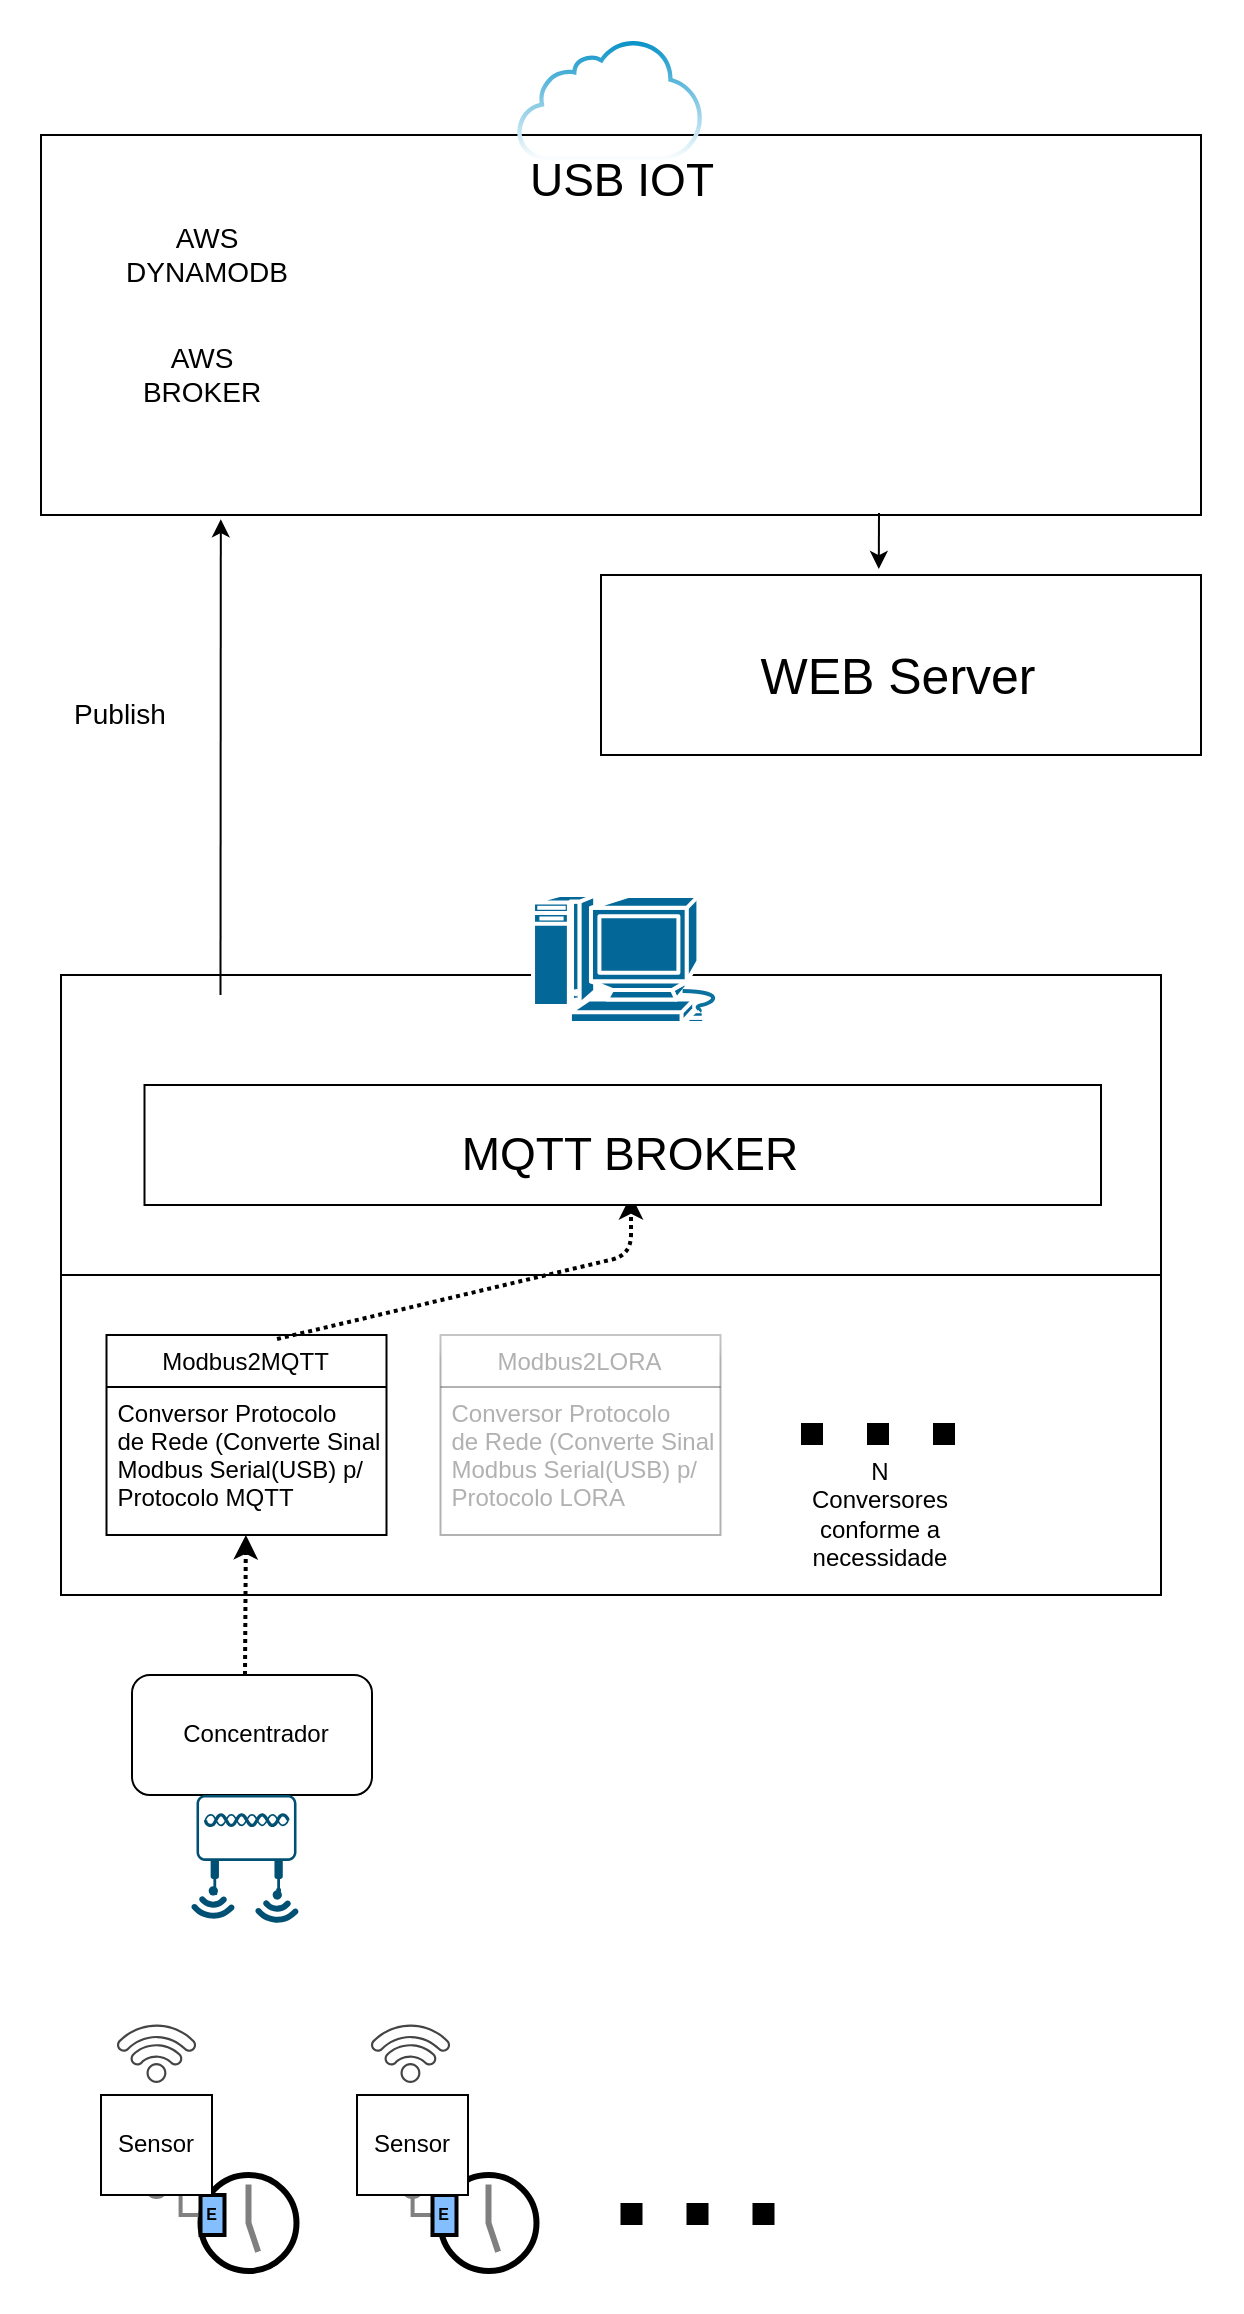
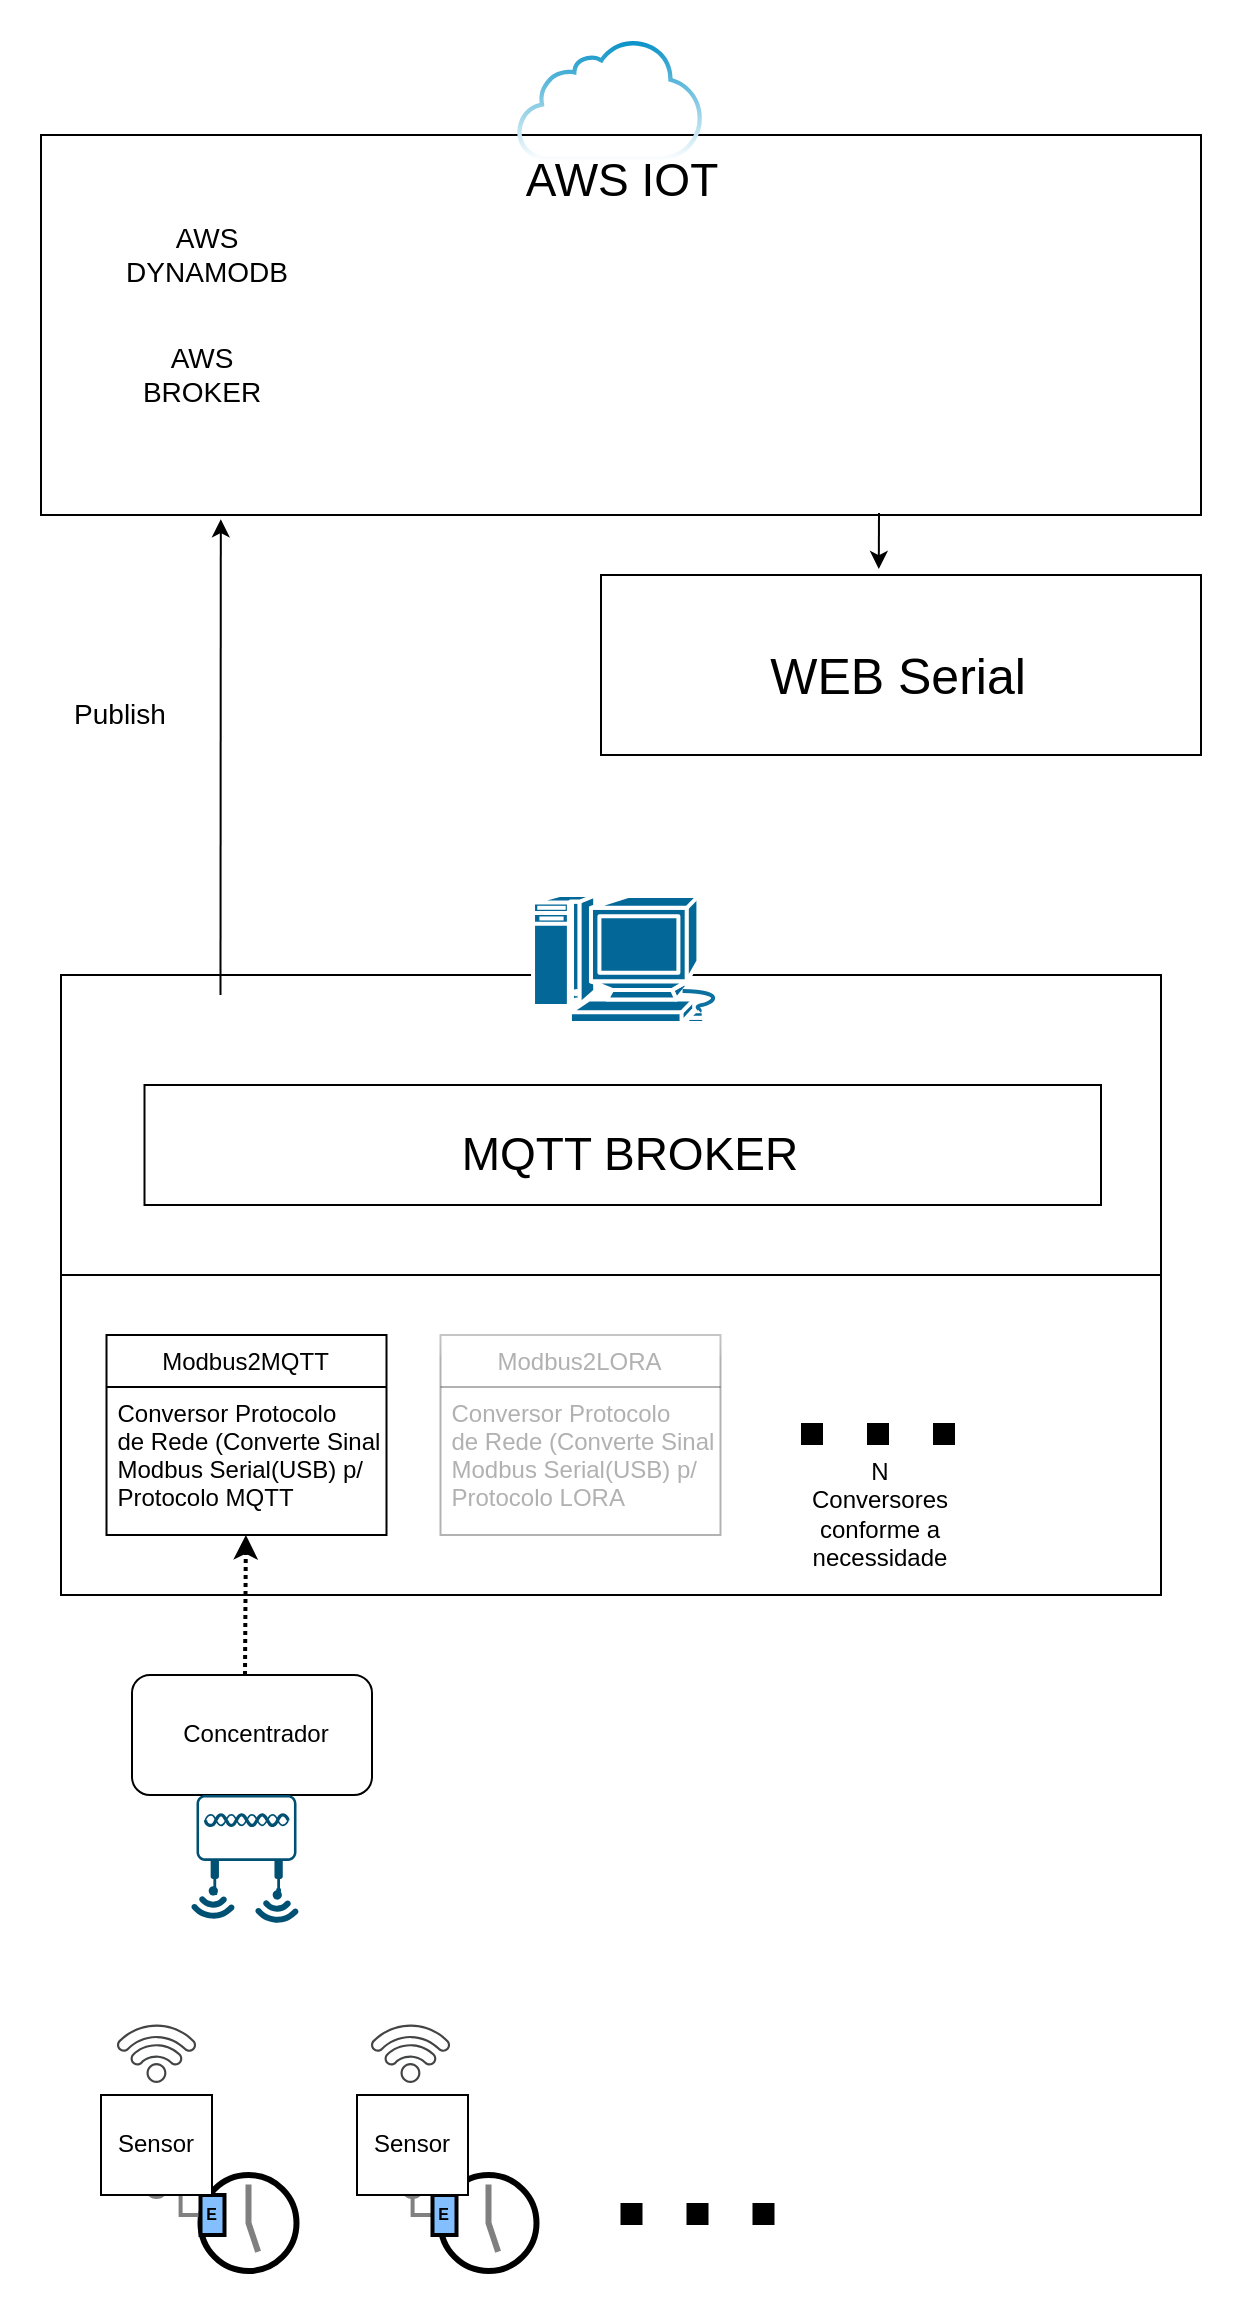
node "USB IOT": label "USB IOT" -> "AWS IOT"
node "WEB Server": label "WEB Server" -> "WEB Serial"
edge "Modbus2MQTT" -> "MQTT BROKER": removed
